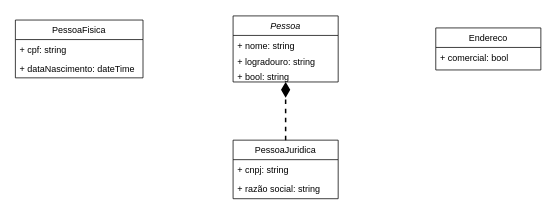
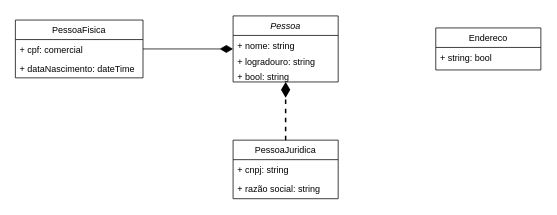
edge "PessoaFisica" -> "Pessoa": added
node "+ cpf: string": label "+ cpf: string" -> "+ cpf: comercial"
node "+ comercial: bool": label "+ comercial: bool" -> "+ string: bool"
